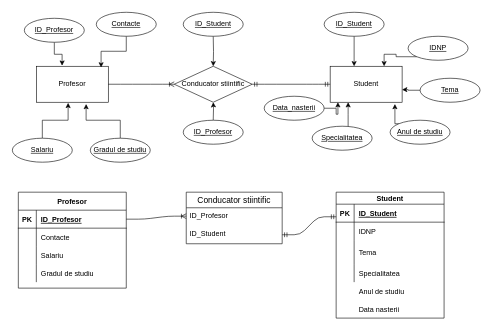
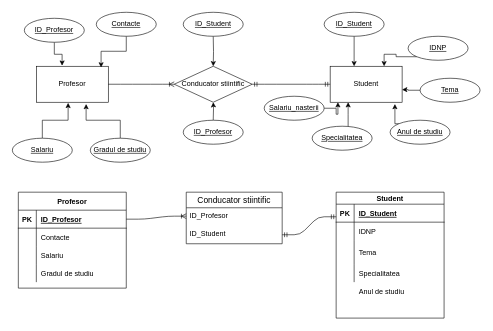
node "Data_nasterii": label "Data_nasterii" -> "Salariu_nasterii"
node "Data nasterii": removed
